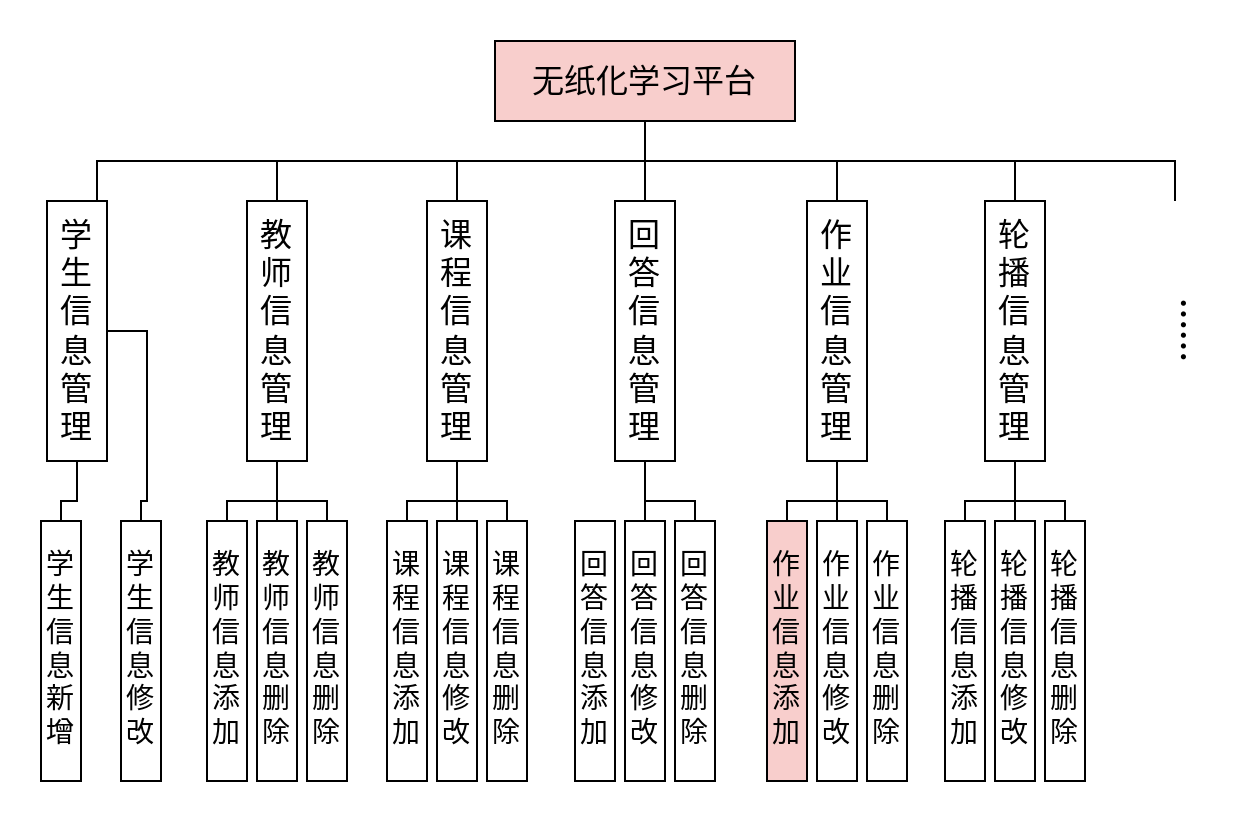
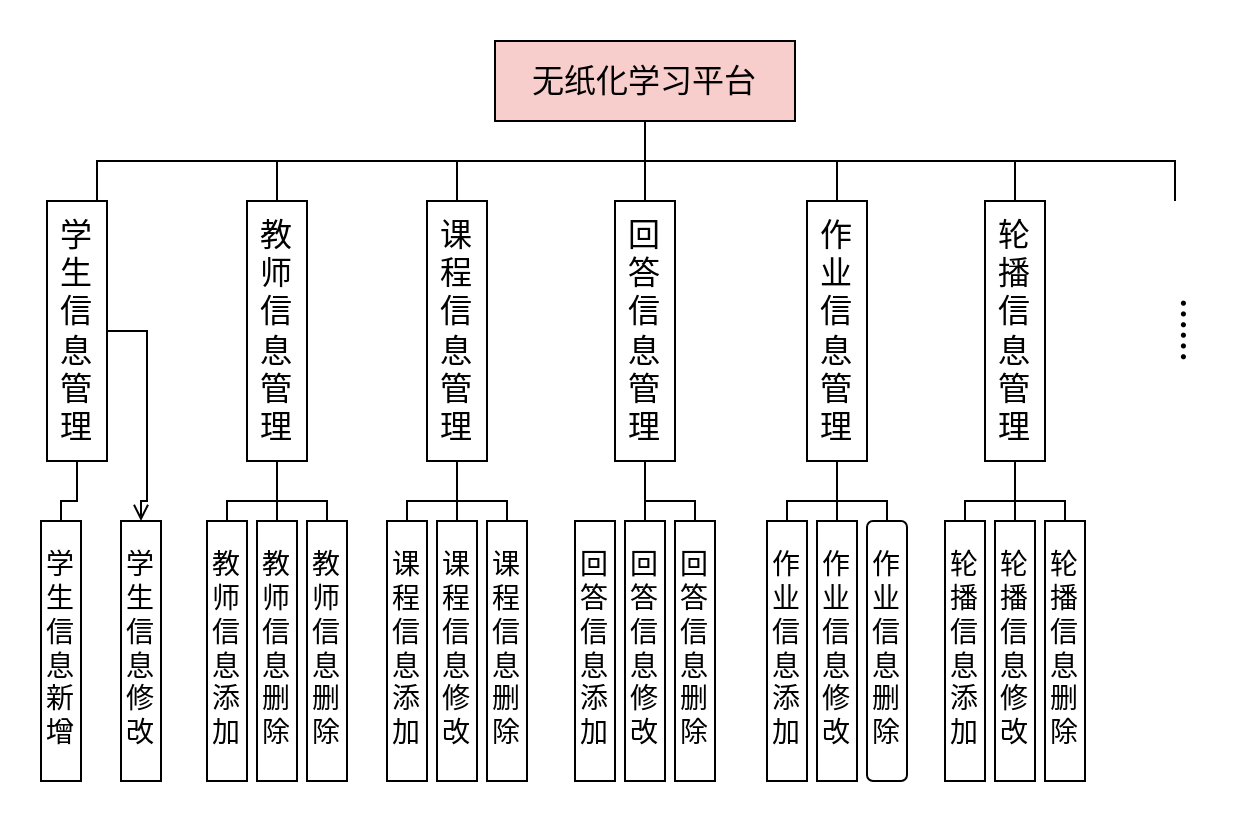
edge "学生信息管理" -- "学生信息修改": arrowhead none -> open
node "作业信息添加": fillcolor #f8cecc -> #ffffff
node "作业信息删除": shape rectangle -> rounded rectangle
